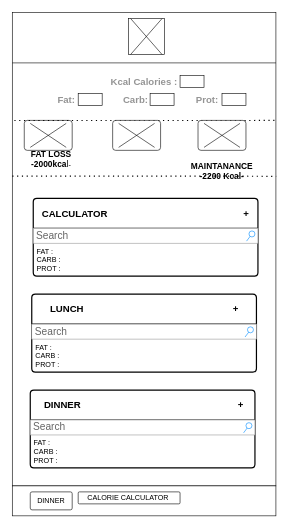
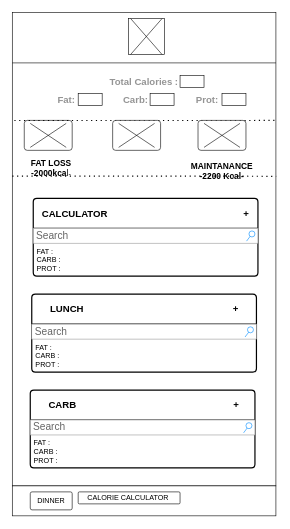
node "Kcal Calories :": label "Kcal Calories :" -> "Total Calories :"
node "FAT LOSS -2000kcal-": moved (51, 159) -> (51, 168)
node "DINNER +": label "DINNER +" -> "CARB +"
